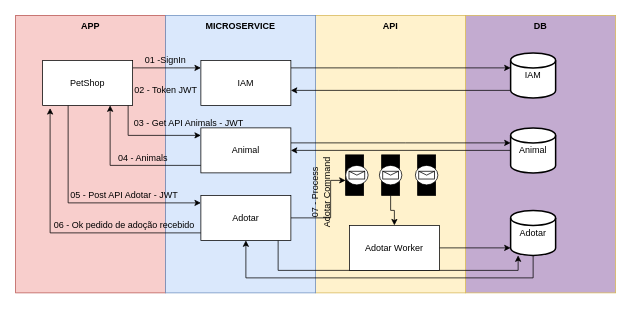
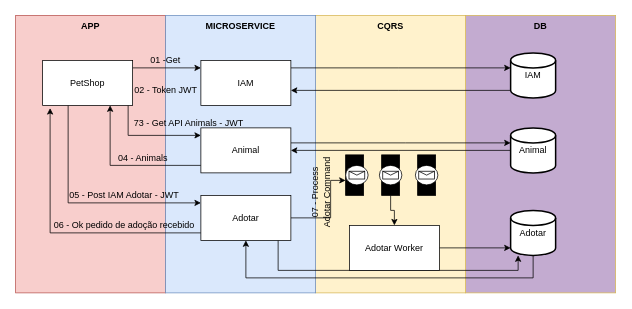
node "API": label "API" -> "CQRS"
node "01 -SignIn": label "01 -SignIn" -> "01 -Get"
node "03 - Get API Animals - JWT": label "03 - Get API Animals - JWT" -> "73 - Get API Animals - JWT"
node "05 - Post API Adotar - JWT": label "05 - Post API Adotar - JWT" -> "05 - Post IAM Adotar - JWT"
